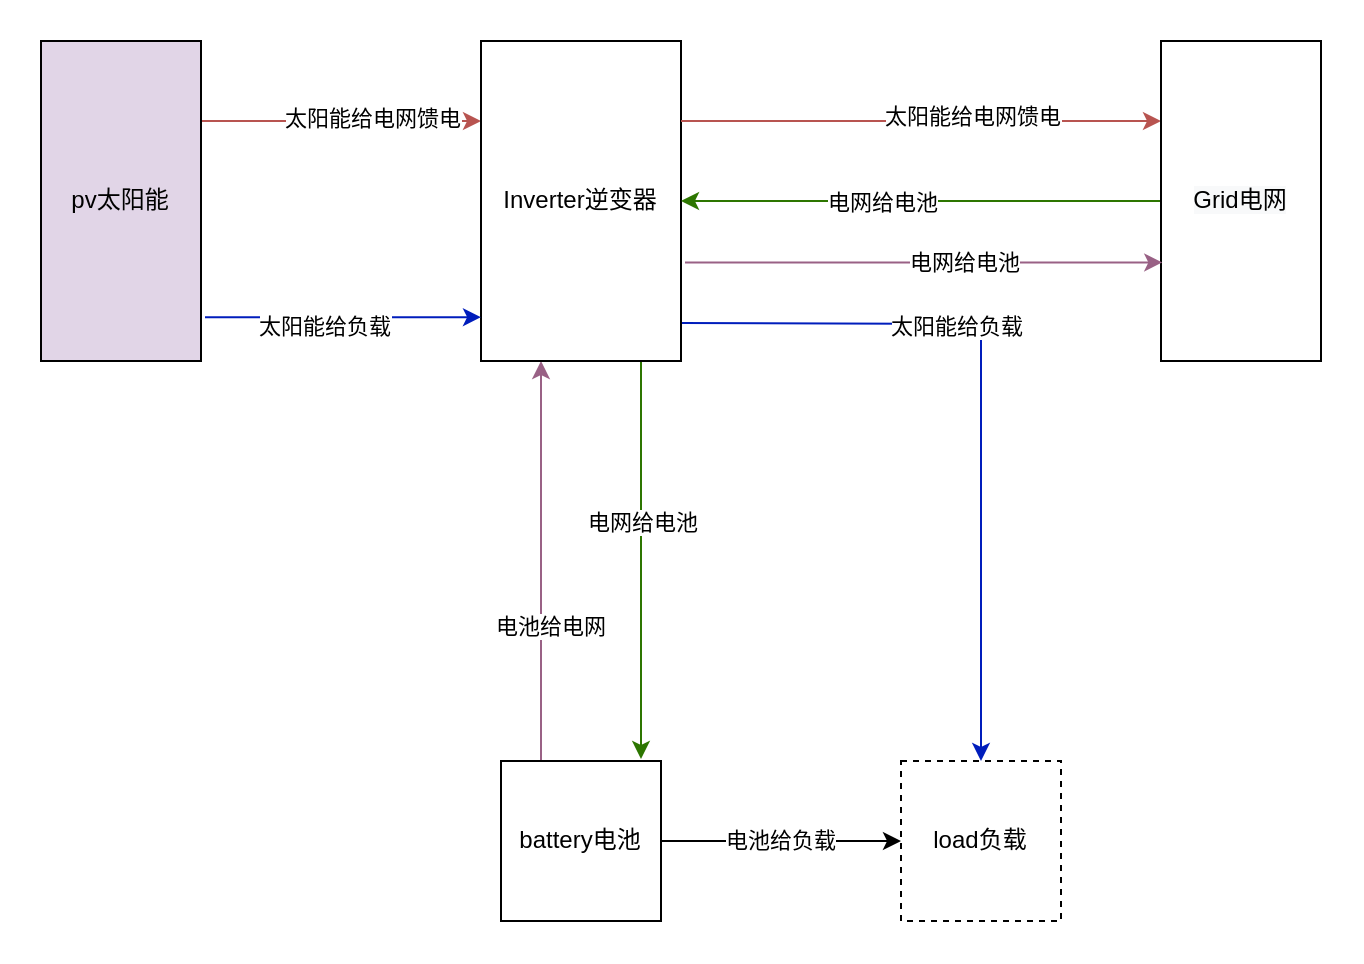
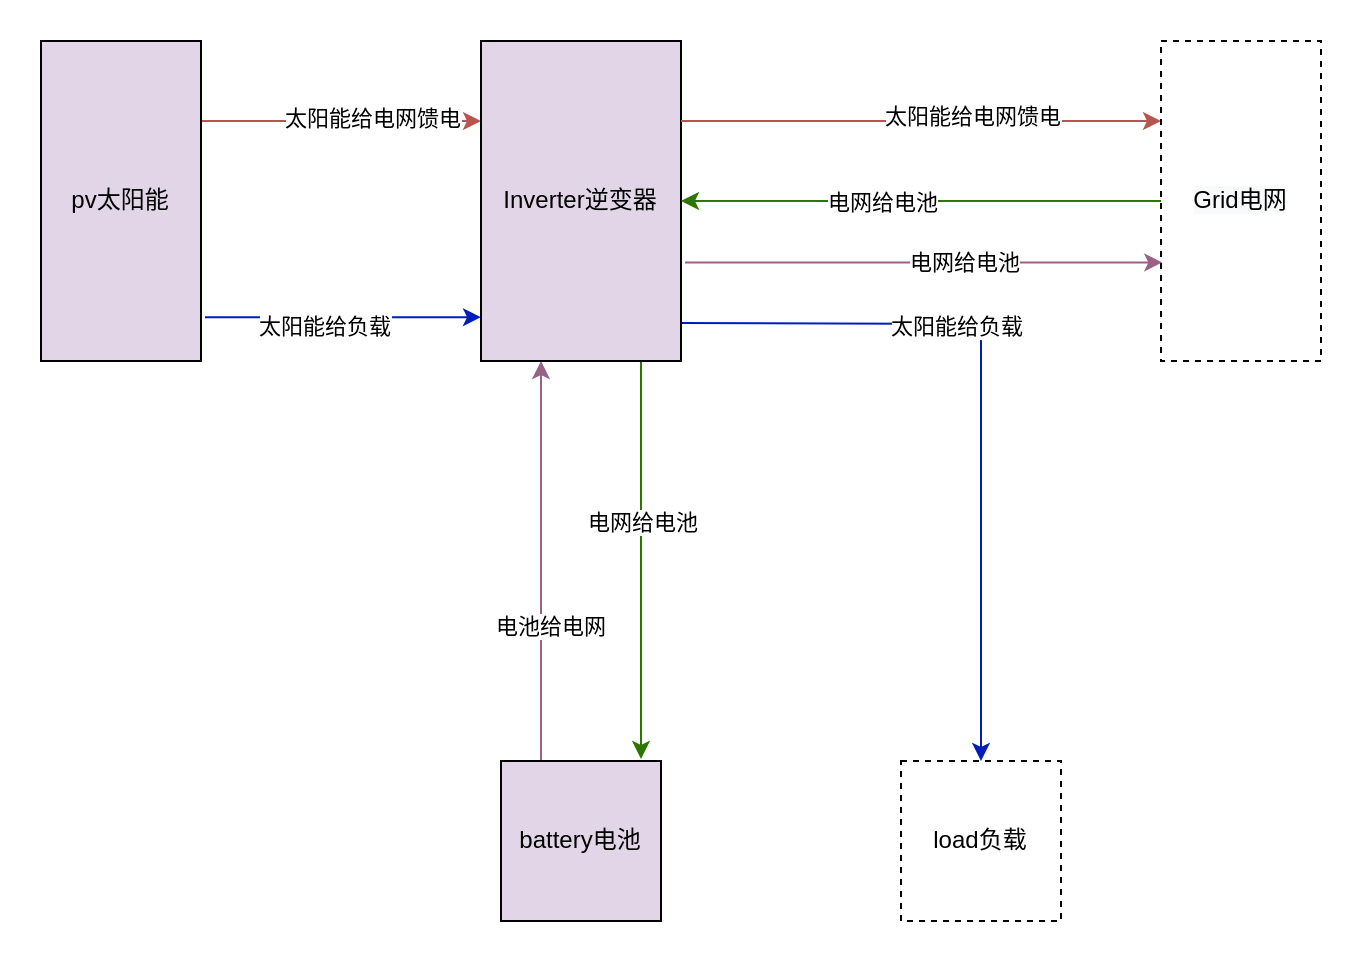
node "Inverter逆变器": fillcolor #ffffff -> #e1d5e7
node "Grid电网": style solid -> dashed
node "battery电池": fillcolor #ffffff -> #e1d5e7
edge "battery电池" -> "load负载": removed, label "电池给负载"
